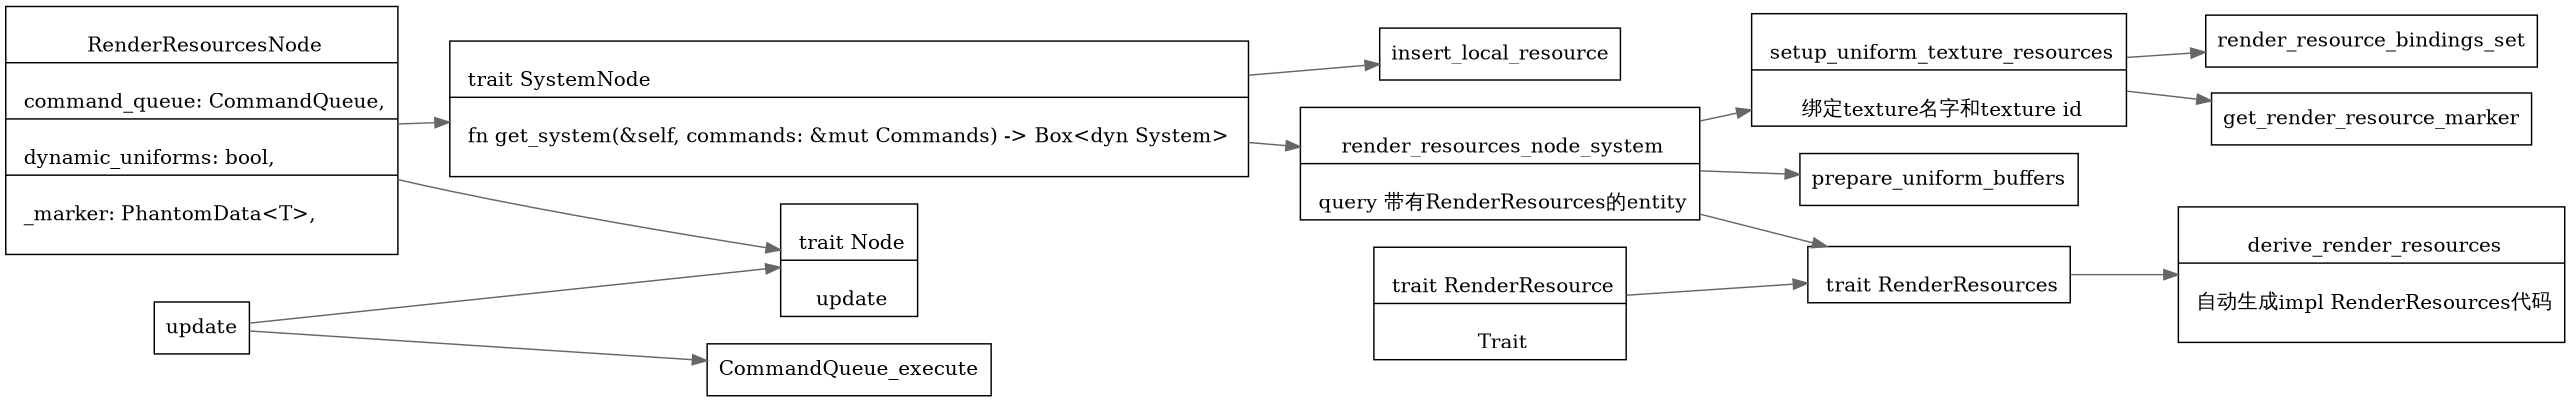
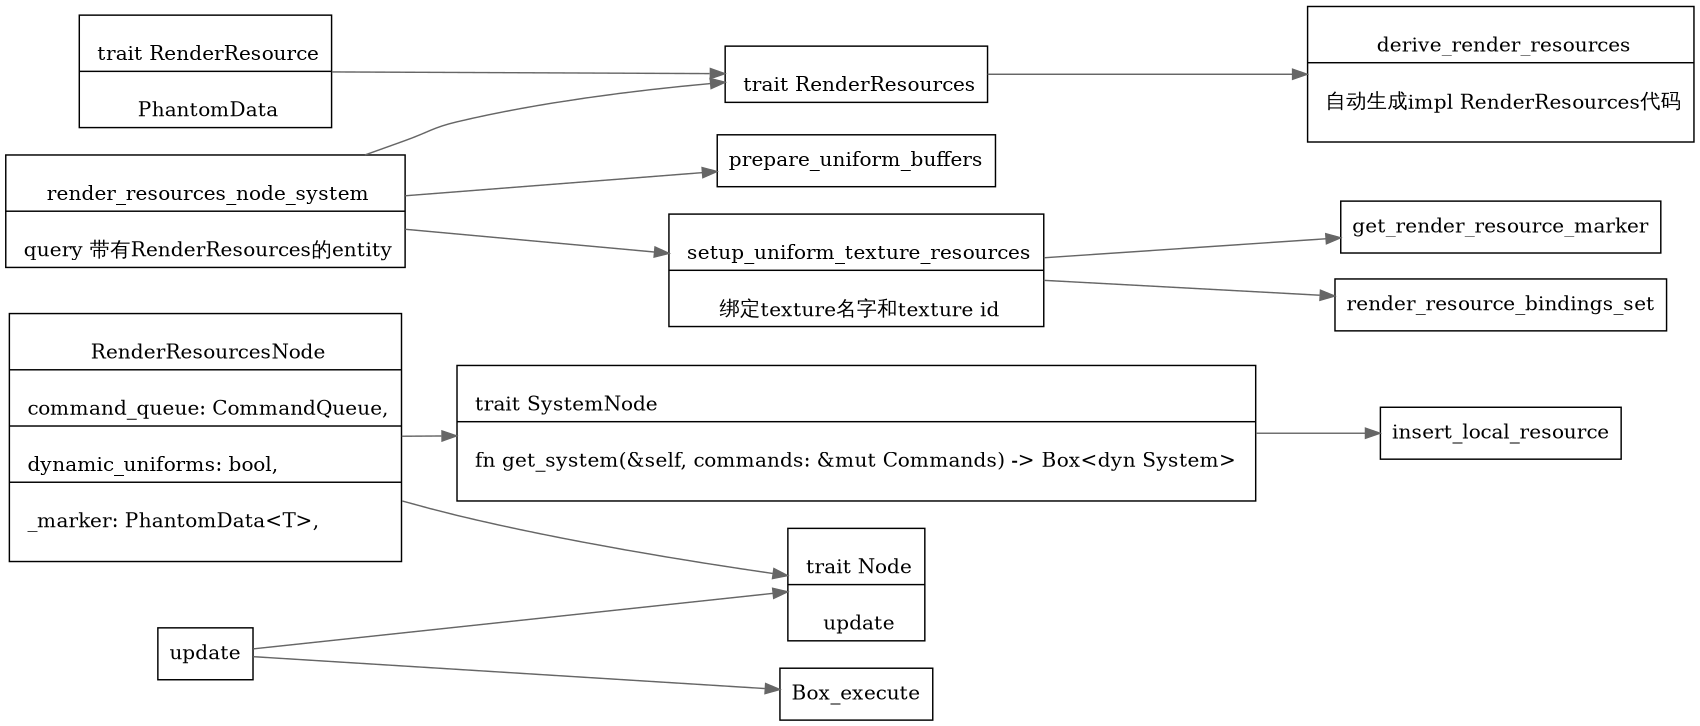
edge "trait SystemNode" -> "render_resources_node_system": removed
node "trait RenderResource": text "Trait" -> "PhantomData"
node "CommandQueue_execute": label "CommandQueue_execute" -> "Box_execute"
